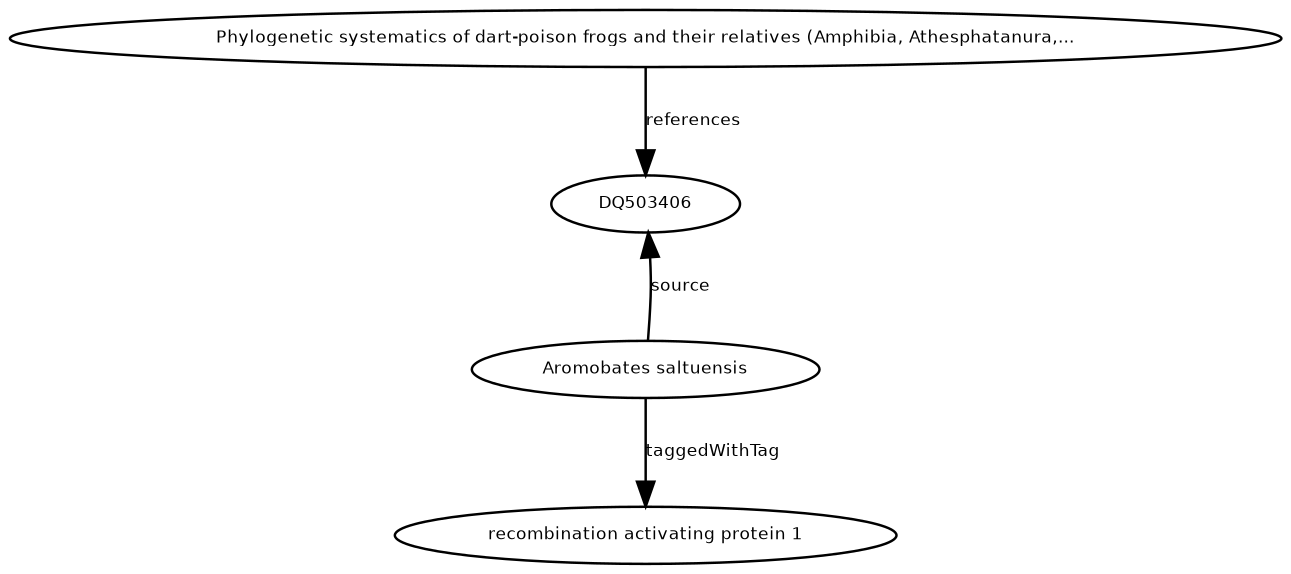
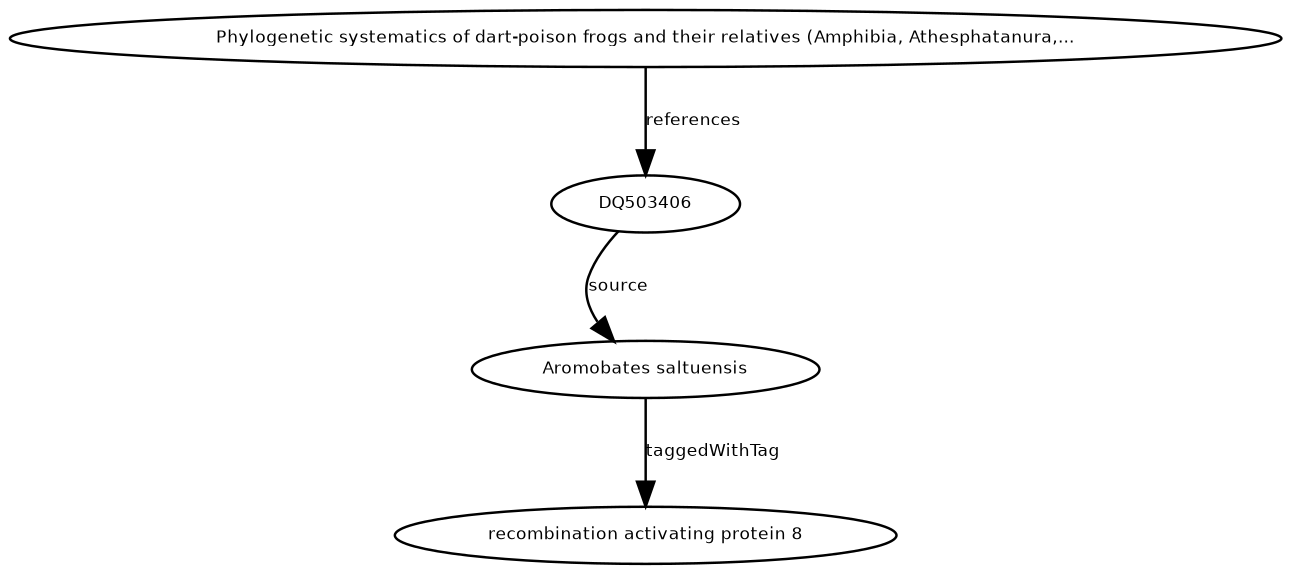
edge "Aromobates saltuensis" -> "DQ503406": reversed
node "recombination activating protein 1": label "recombination activating protein 1" -> "recombination activating protein 8"
